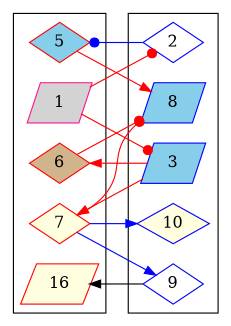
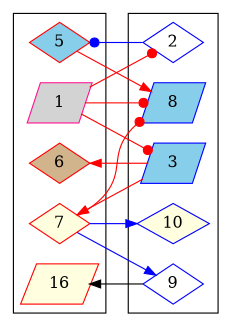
edge "6" -> "8": now "1" -> "8"
